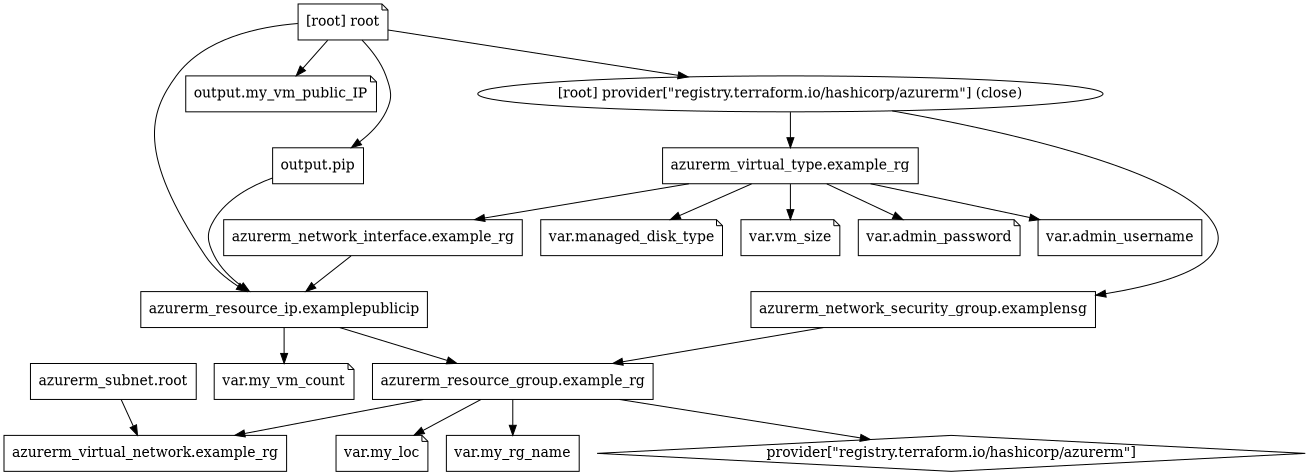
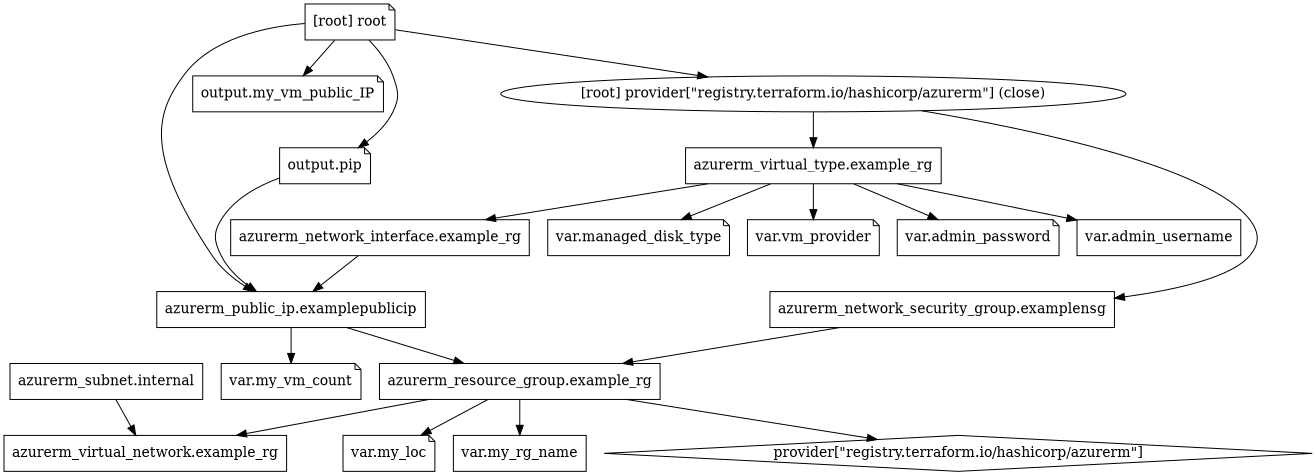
node "output.pip": shape box -> note
node "var.vm_size": label "var.vm_size" -> "var.vm_provider"
node "azurerm_resource_ip.examplepublicip": label "azurerm_resource_ip.examplepublicip" -> "azurerm_public_ip.examplepublicip"
node "azurerm_subnet.root": label "azurerm_subnet.root" -> "azurerm_subnet.internal"
